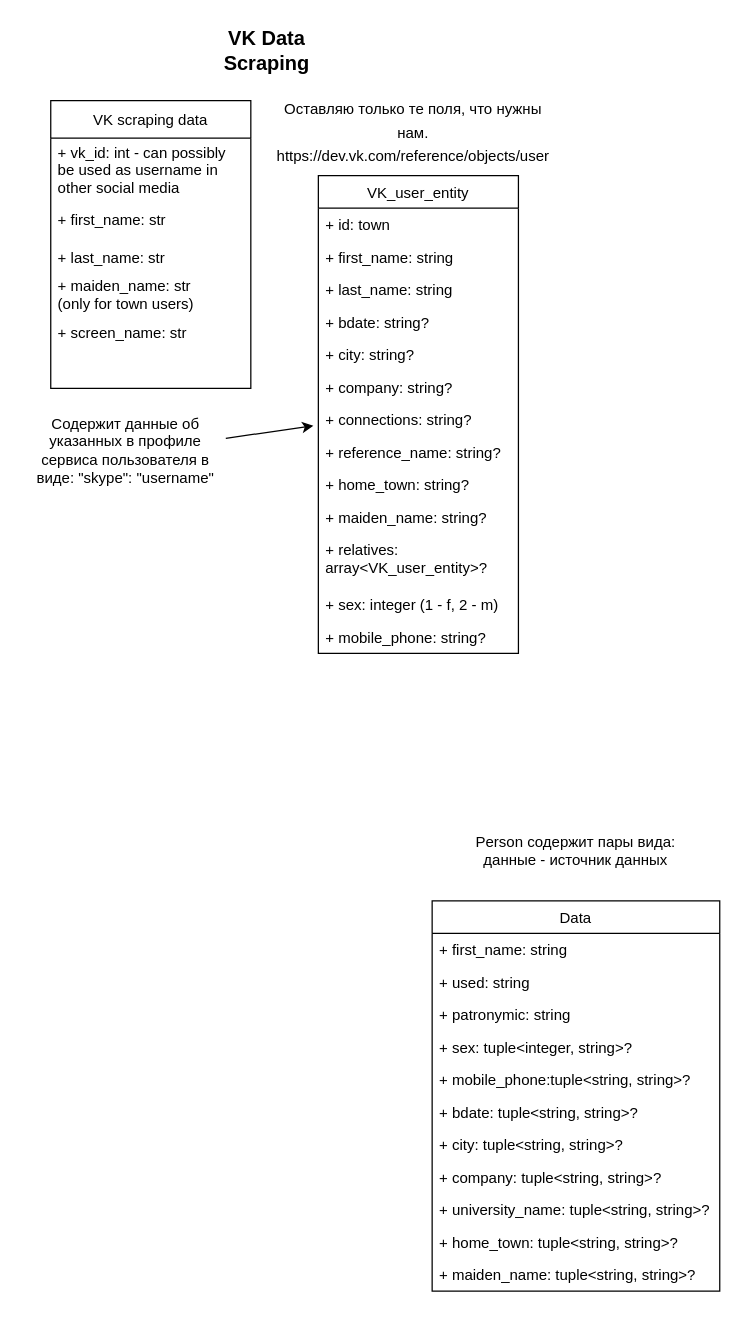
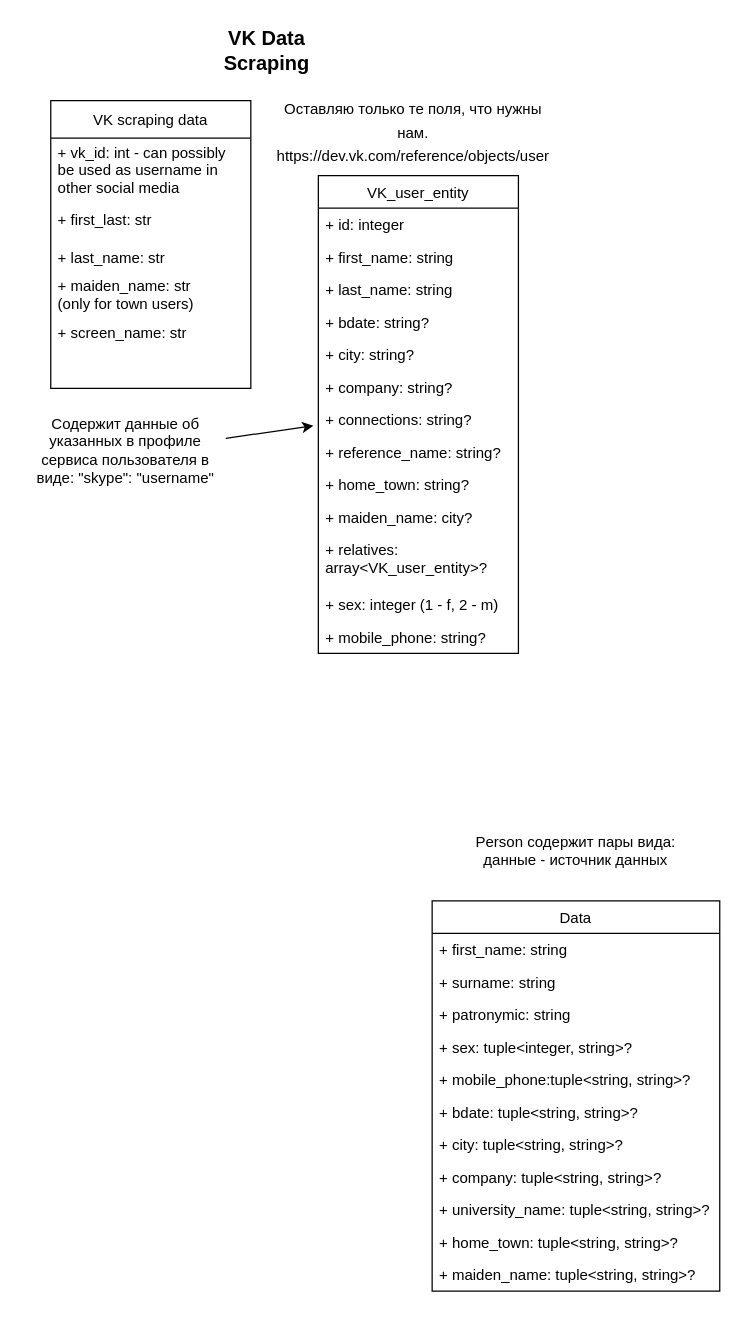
node "+ first_name: str": label "+ first_name: str" -> "+ first_last: str"
node "+ id: town": label "+ id: town" -> "+ id: integer"
node "+ maiden_name: string?": label "+ maiden_name: string?" -> "+ maiden_name: city?"
node "+ used: string": label "+ used: string" -> "+ surname: string"
